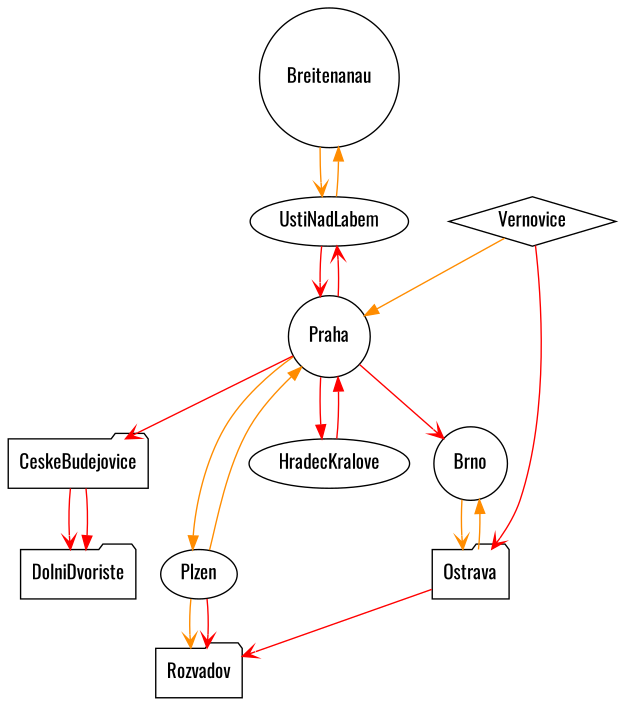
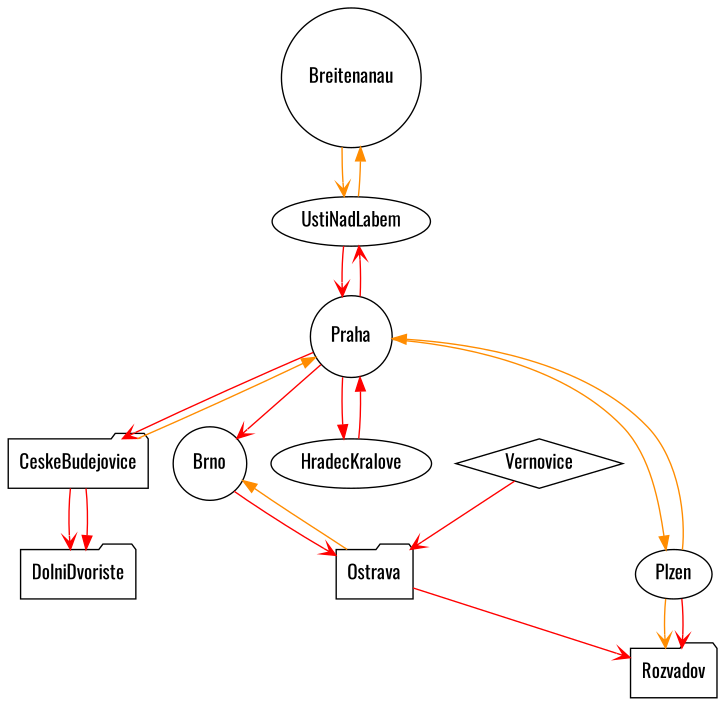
edge "Vernovice" -> "Praha": now "CeskeBudejovice" -> "Praha"
edge "Brno" -> "Ostrava": color darkorange -> red
